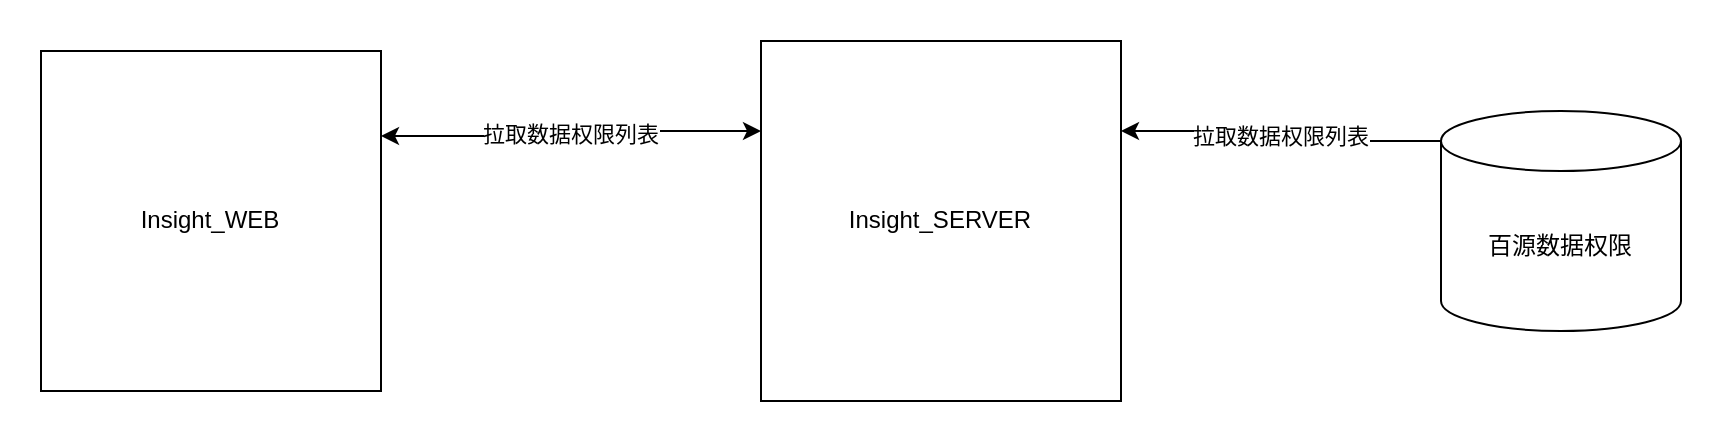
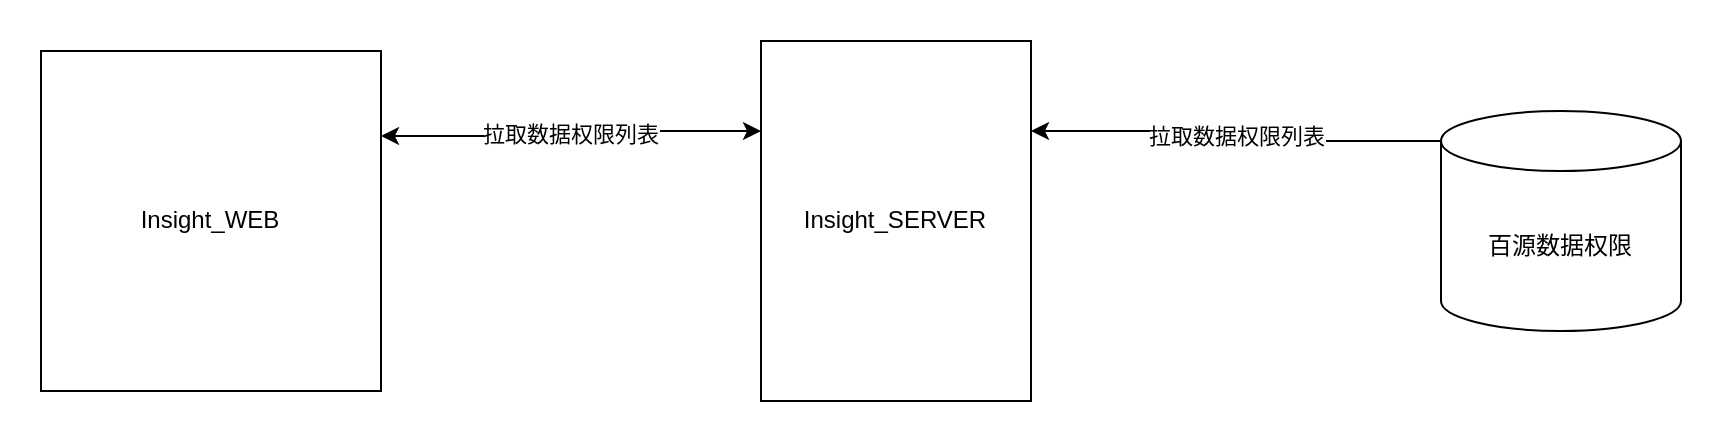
node "Insight_SERVER": size 360x360 -> 270x360
